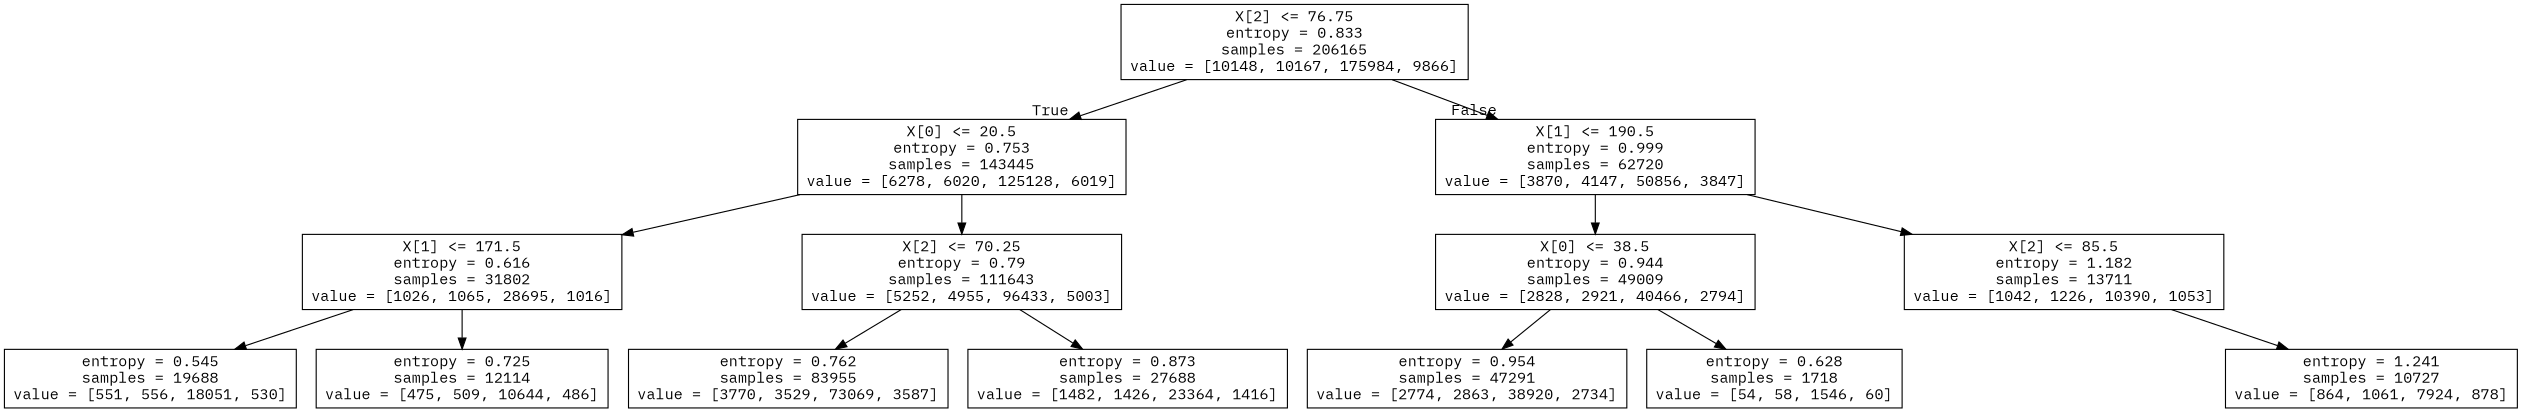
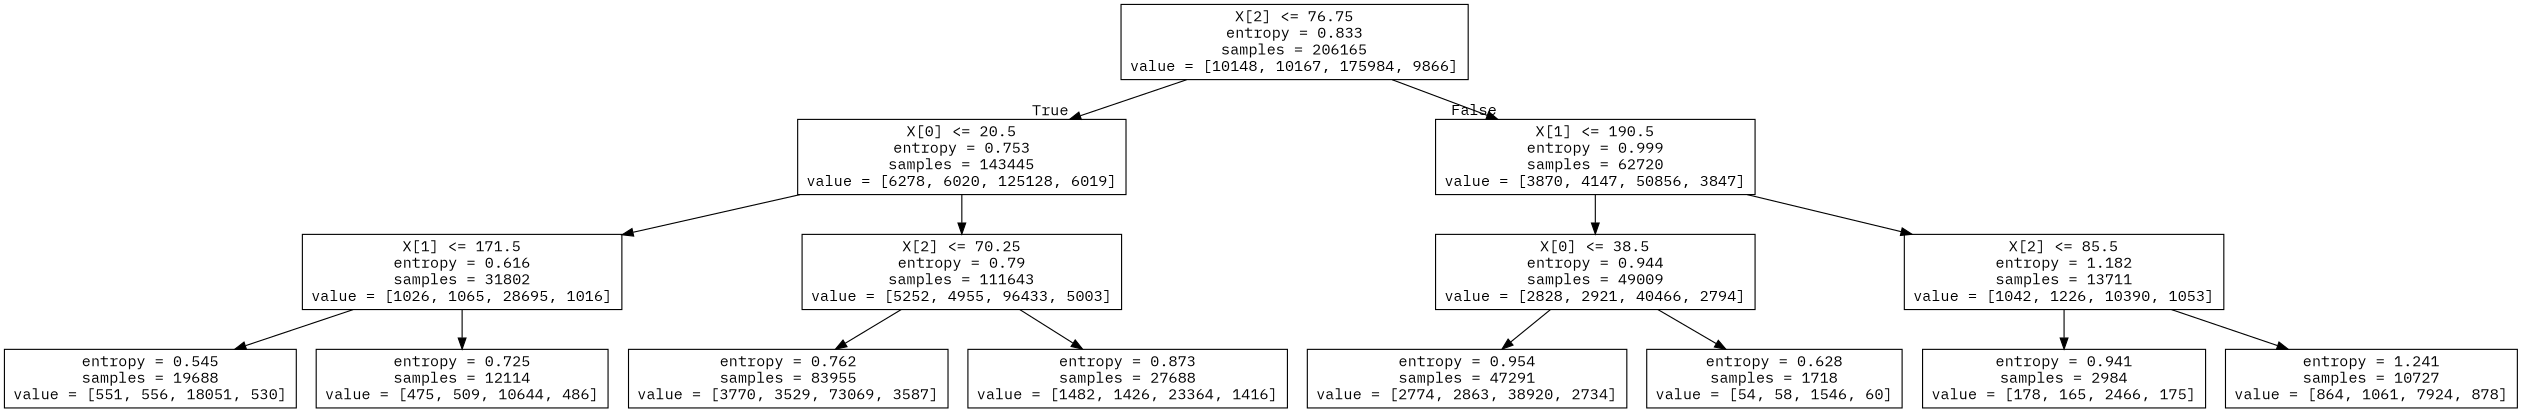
node "entropy = 0.941 samples = 2984 value = [178, 165, 2466, 175]": added
